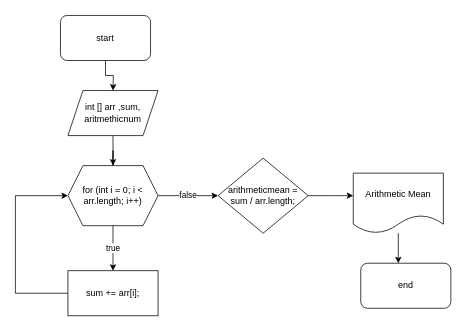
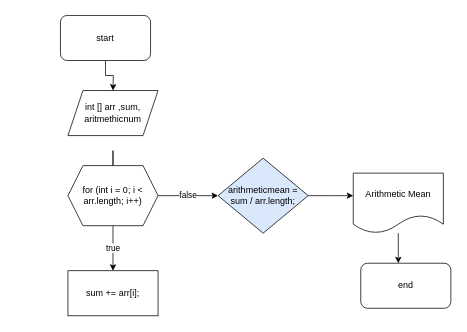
edge "int [] arr ,sum, aritmethicnum" -> "for (int i = 0; i < arr.length; i++)": removed
node "arithmeticmean = sum / arr.length;": fillcolor #ffffff -> #dae8fc
edge "sum += arr[i];" -> "for (int i = 0; i < arr.length; i++)": removed
